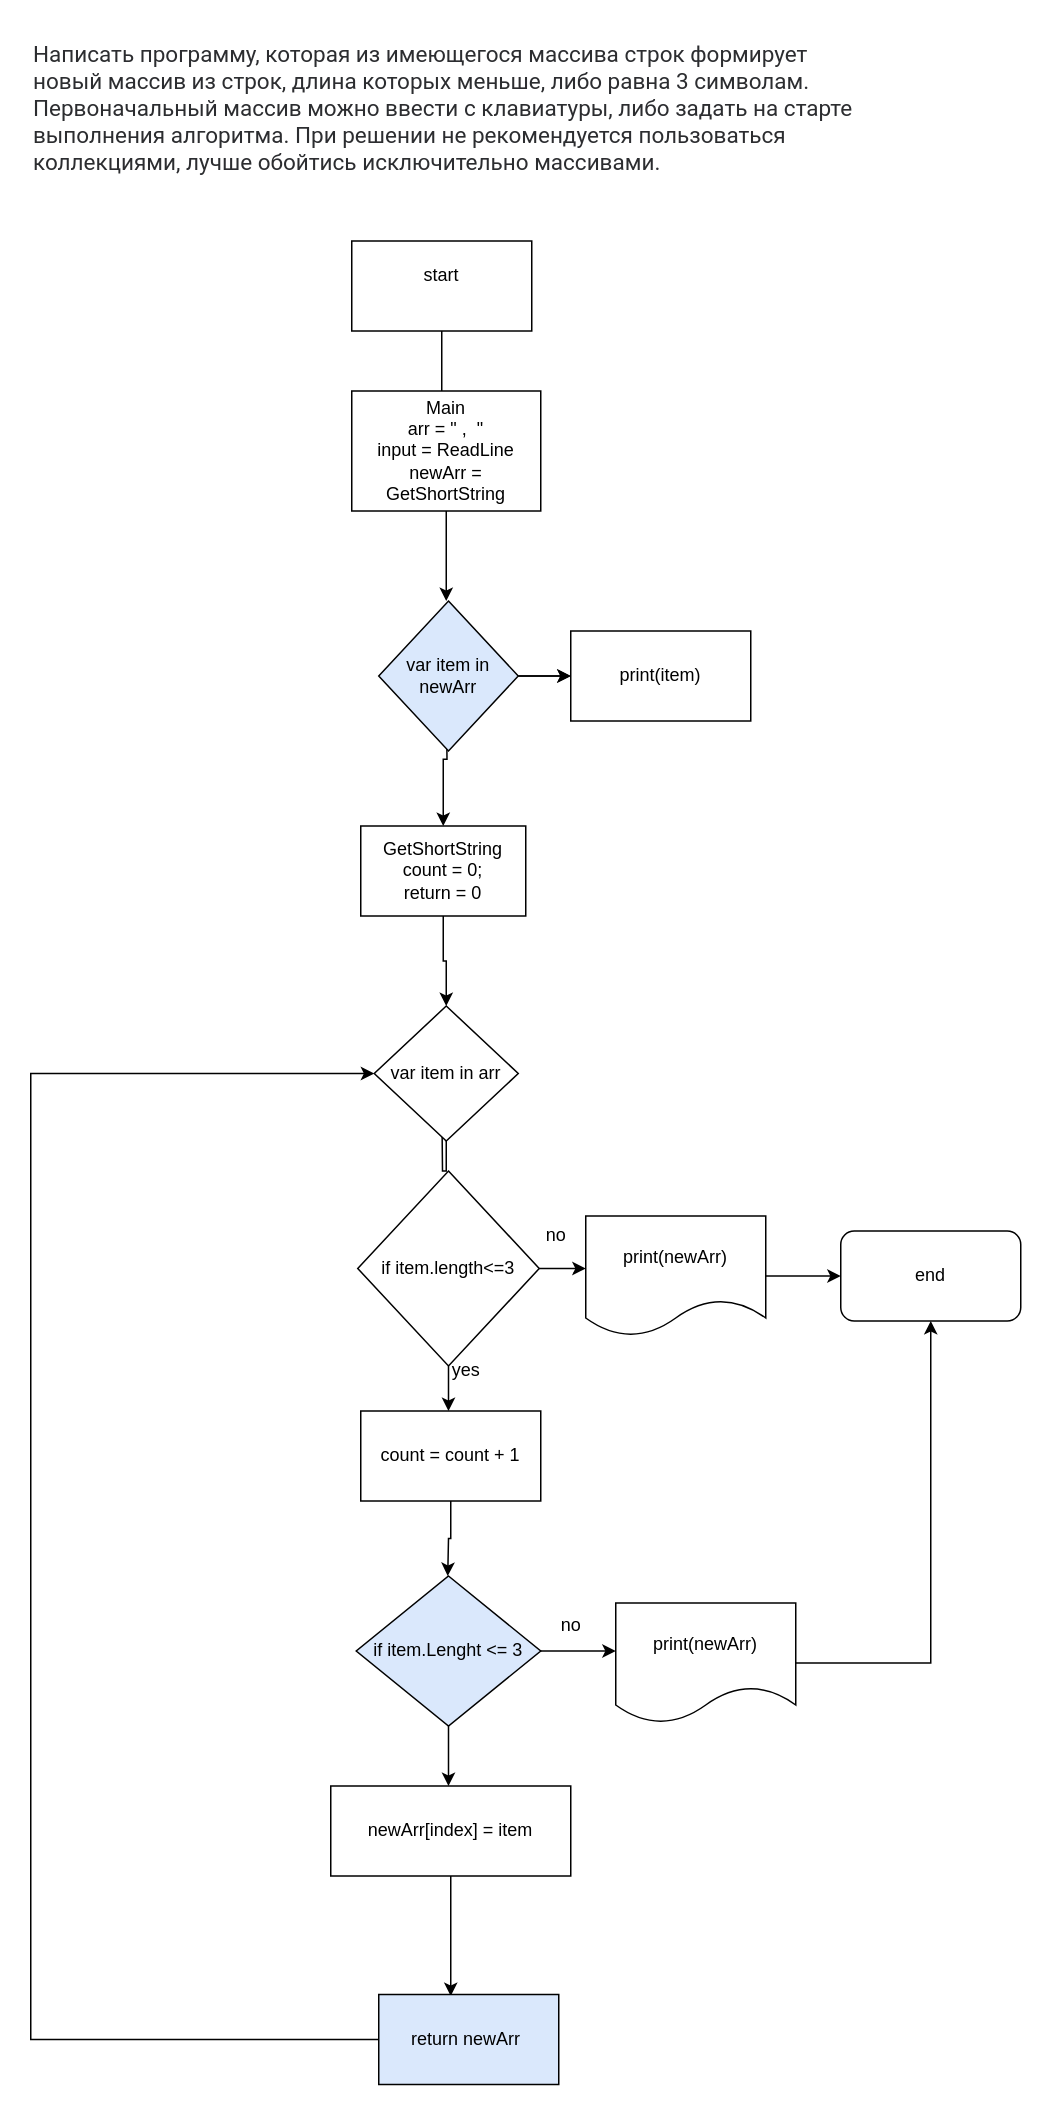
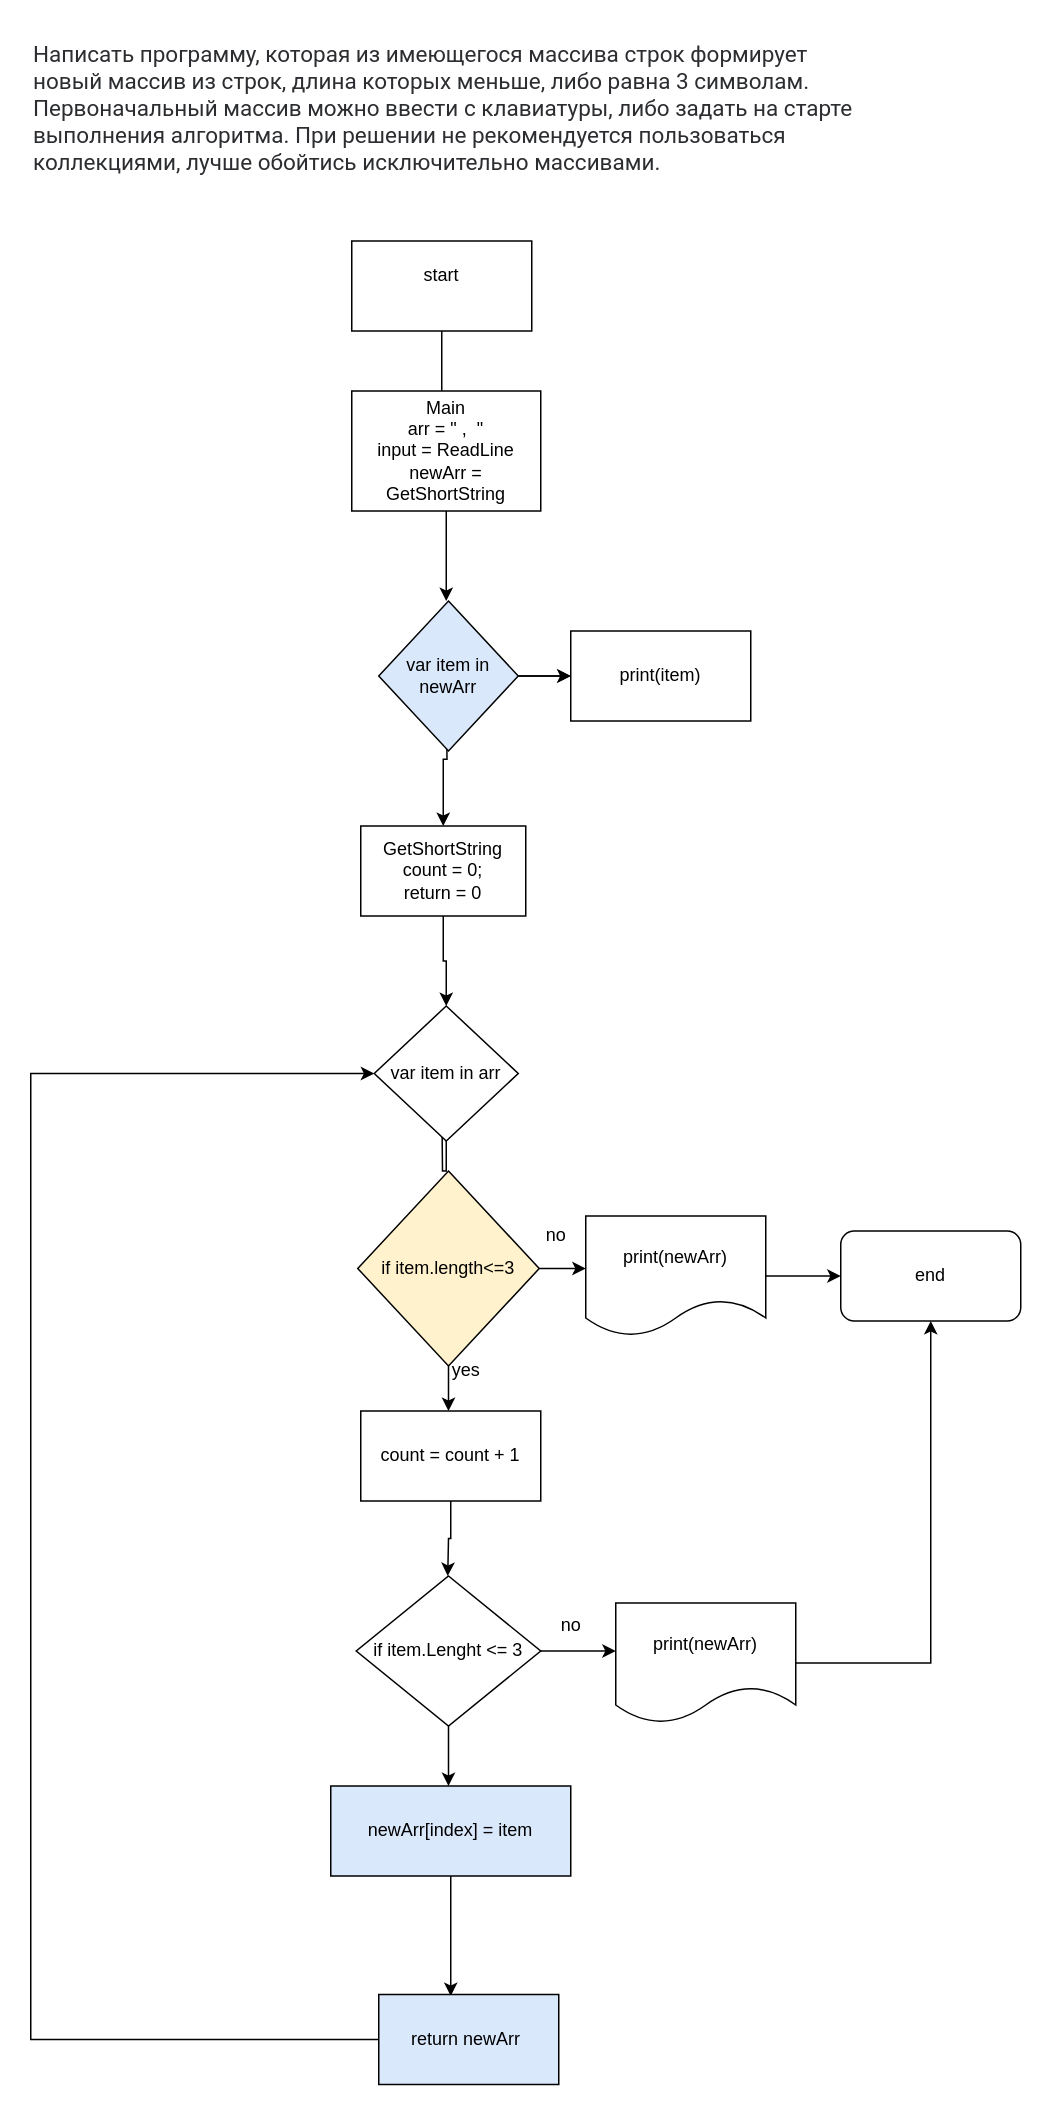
node "if item.length<=3": fillcolor #ffffff -> #fff2cc
node "if item.Lenght <= 3": fillcolor #dae8fc -> #ffffff
node "newArr[index] = item": fillcolor #ffffff -> #dae8fc
